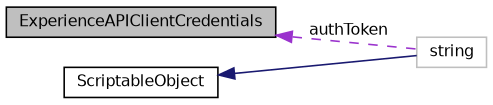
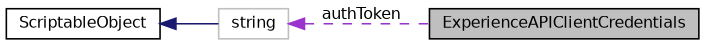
edge "string" -> "ExperienceAPIClientCredentials": reversed
